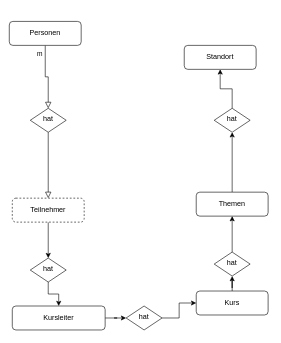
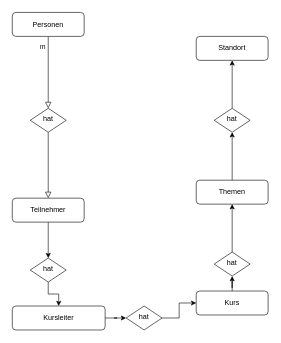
node "Personen": moved (45, 33) -> (48, 24)
node "Standort": moved (221, 57) -> (233, 48)
node "Themen": moved (233, 204) -> (233, 192)
node "Teilnehmer": style dashed -> solid
